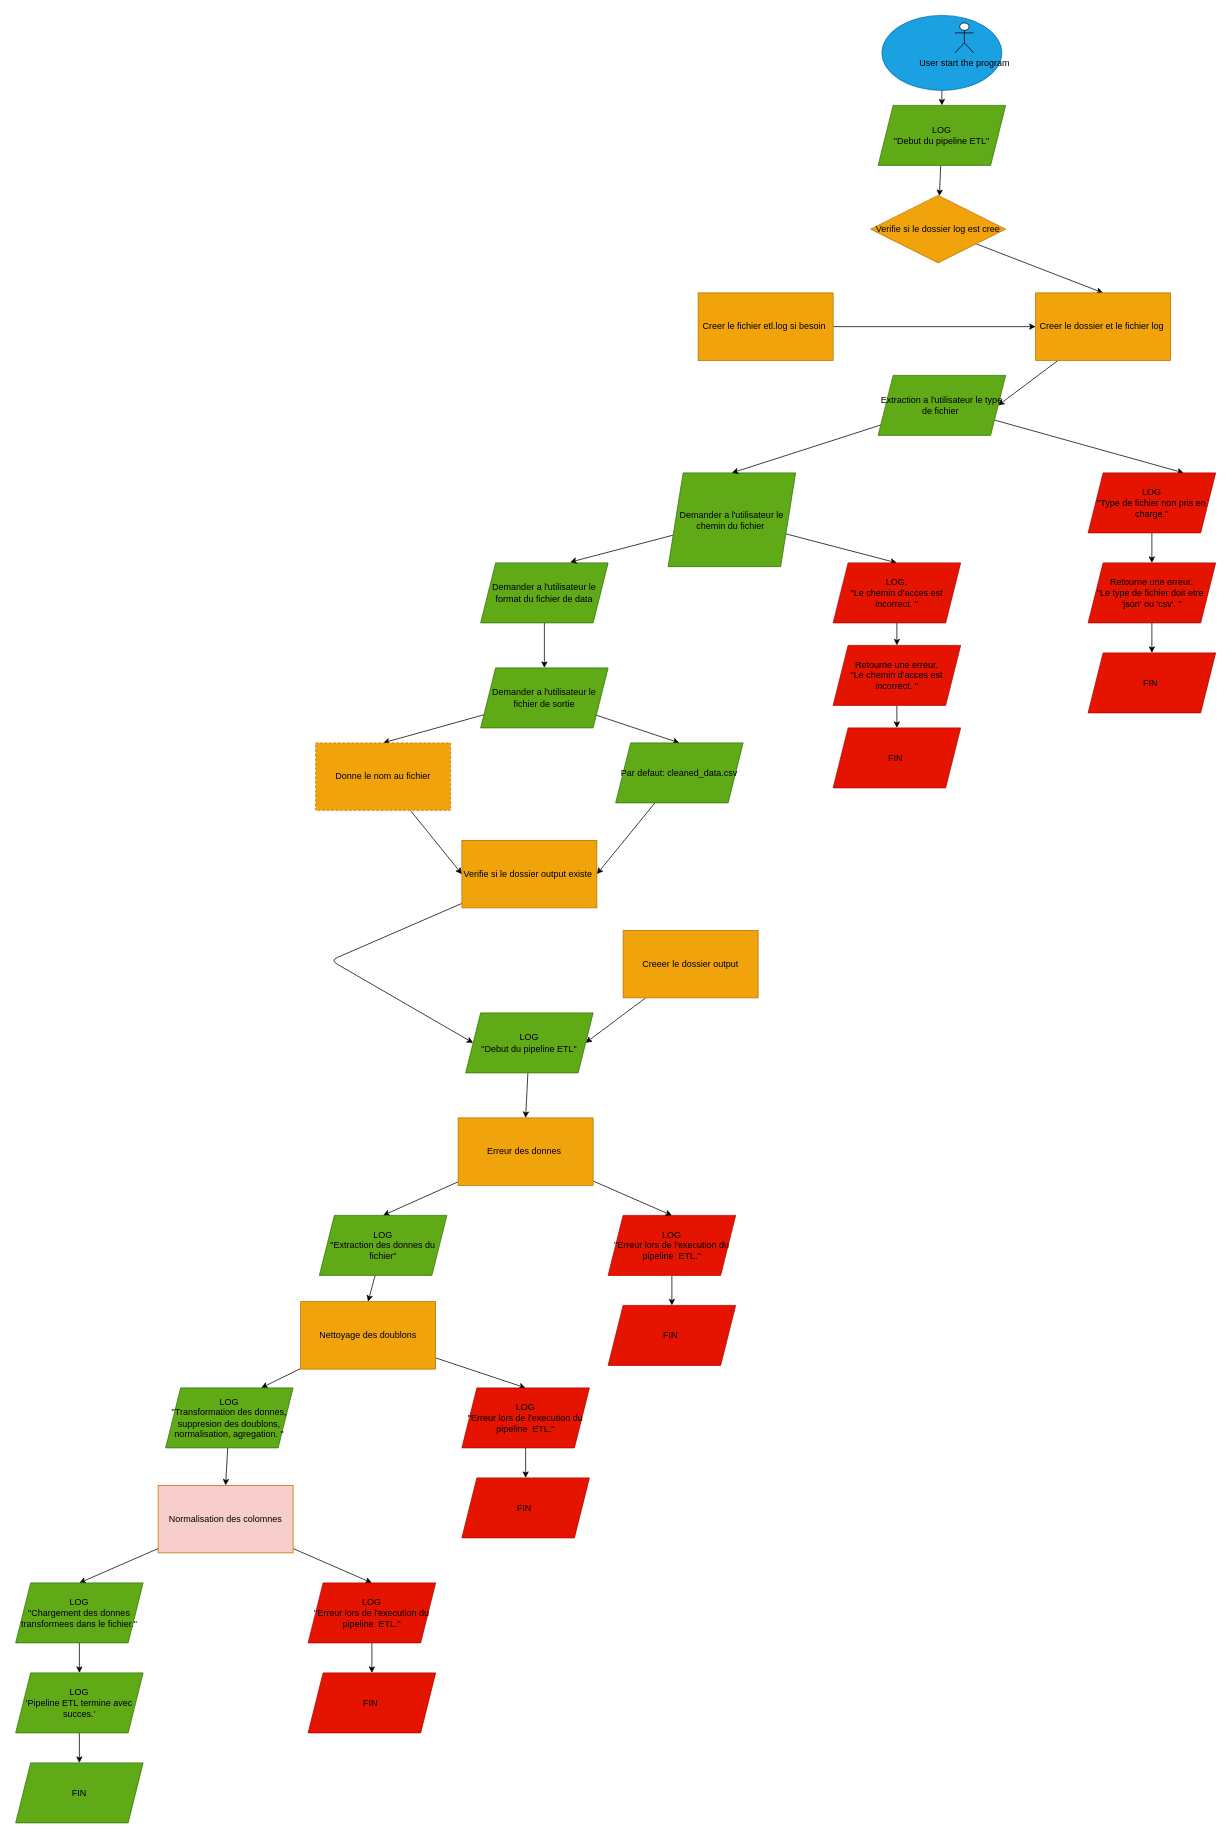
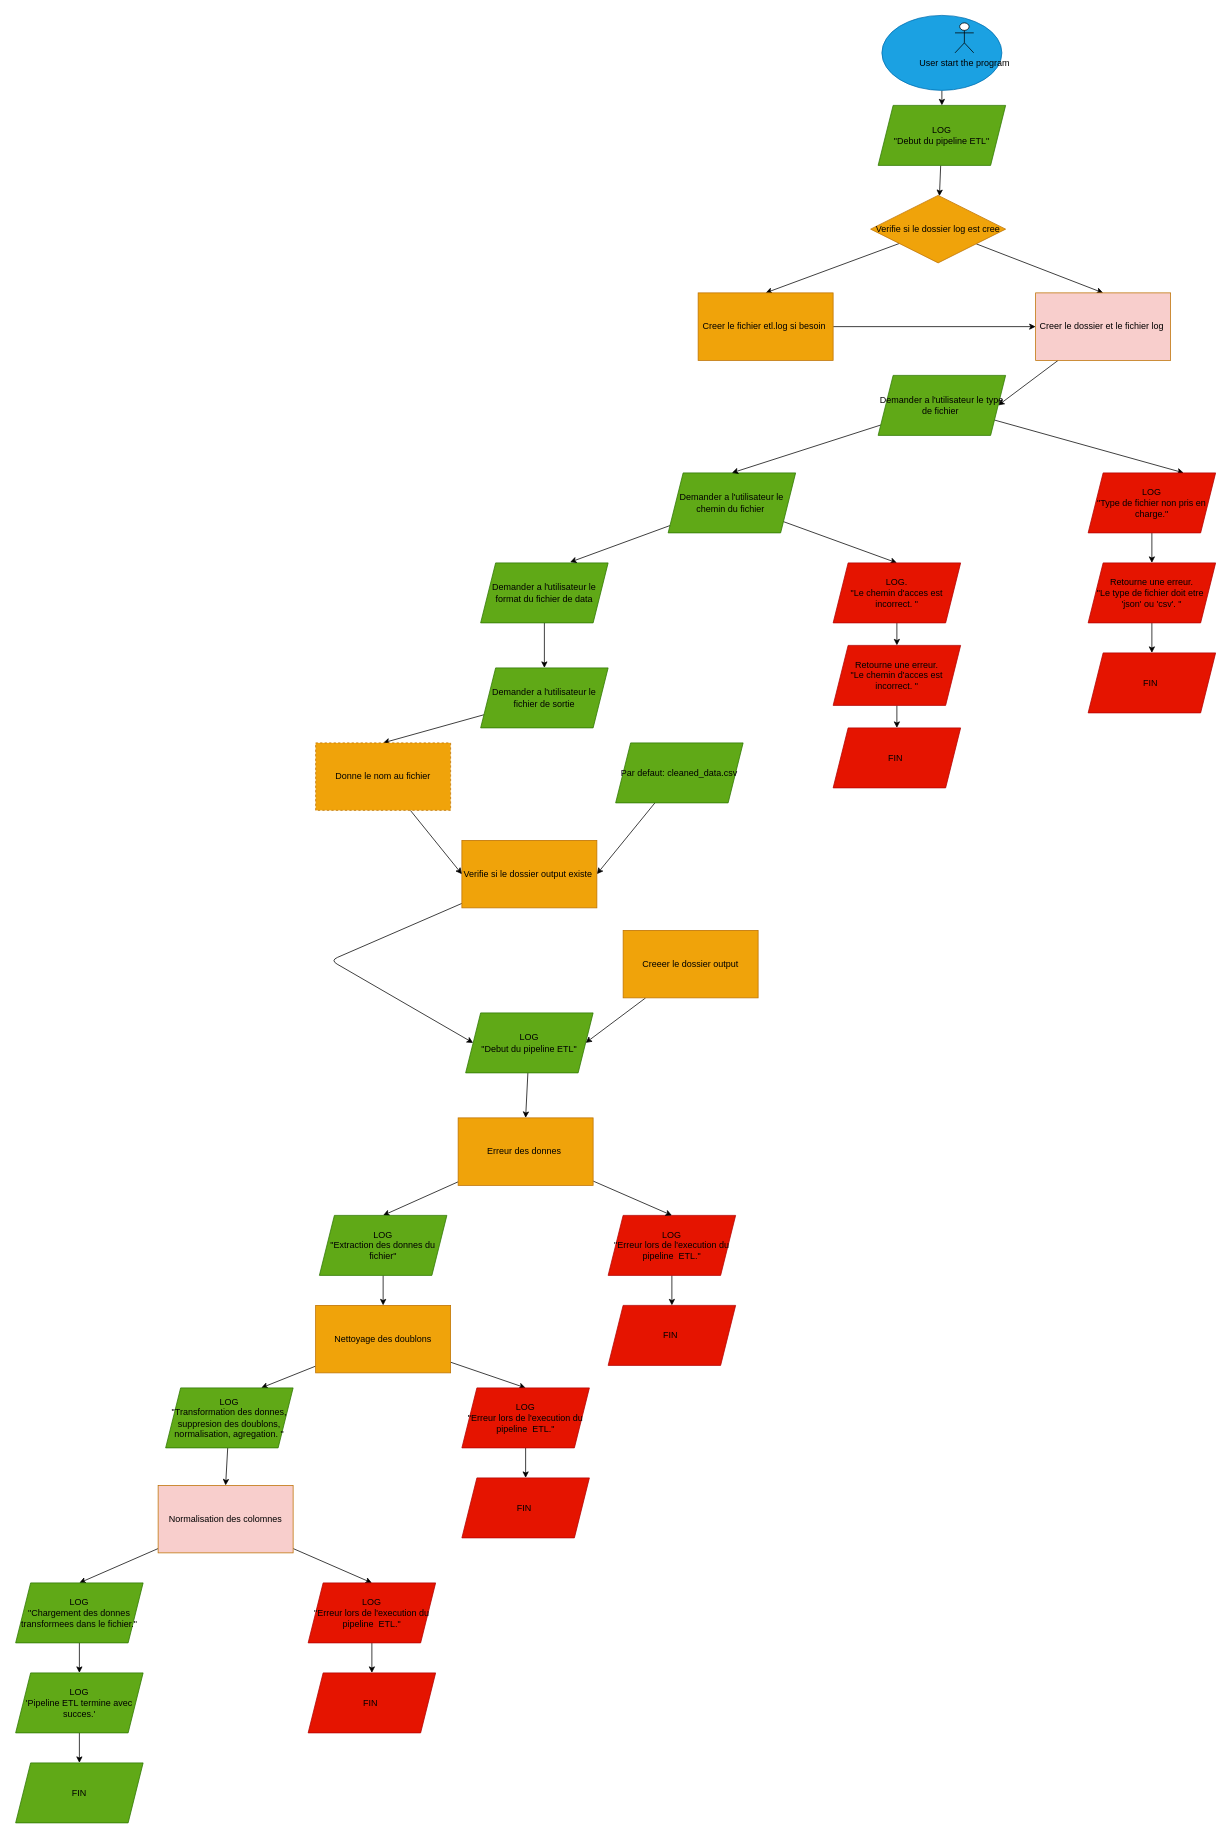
edge "Verifie si le dossier log est cree" -> "Creer le fichier etl.log si besoin": added
node "Creer le dossier et le fichier log": fillcolor #f0a30a -> #f8cecc
node "Extraction a l'utilisateur le type de fichier": label "Extraction a l'utilisateur le type de fichier" -> "Demander a l'utilisateur le type de fichier"
node "Demander a l'utilisateur le chemin du fichier": size 128x94 -> 128x60
edge "Demander a l'utilisateur le fichier de sortie" -> "Par defaut: cleaned_data.csv": removed
node "Nettoyage des doublons": moved (368, 1335) -> (383, 1339)
